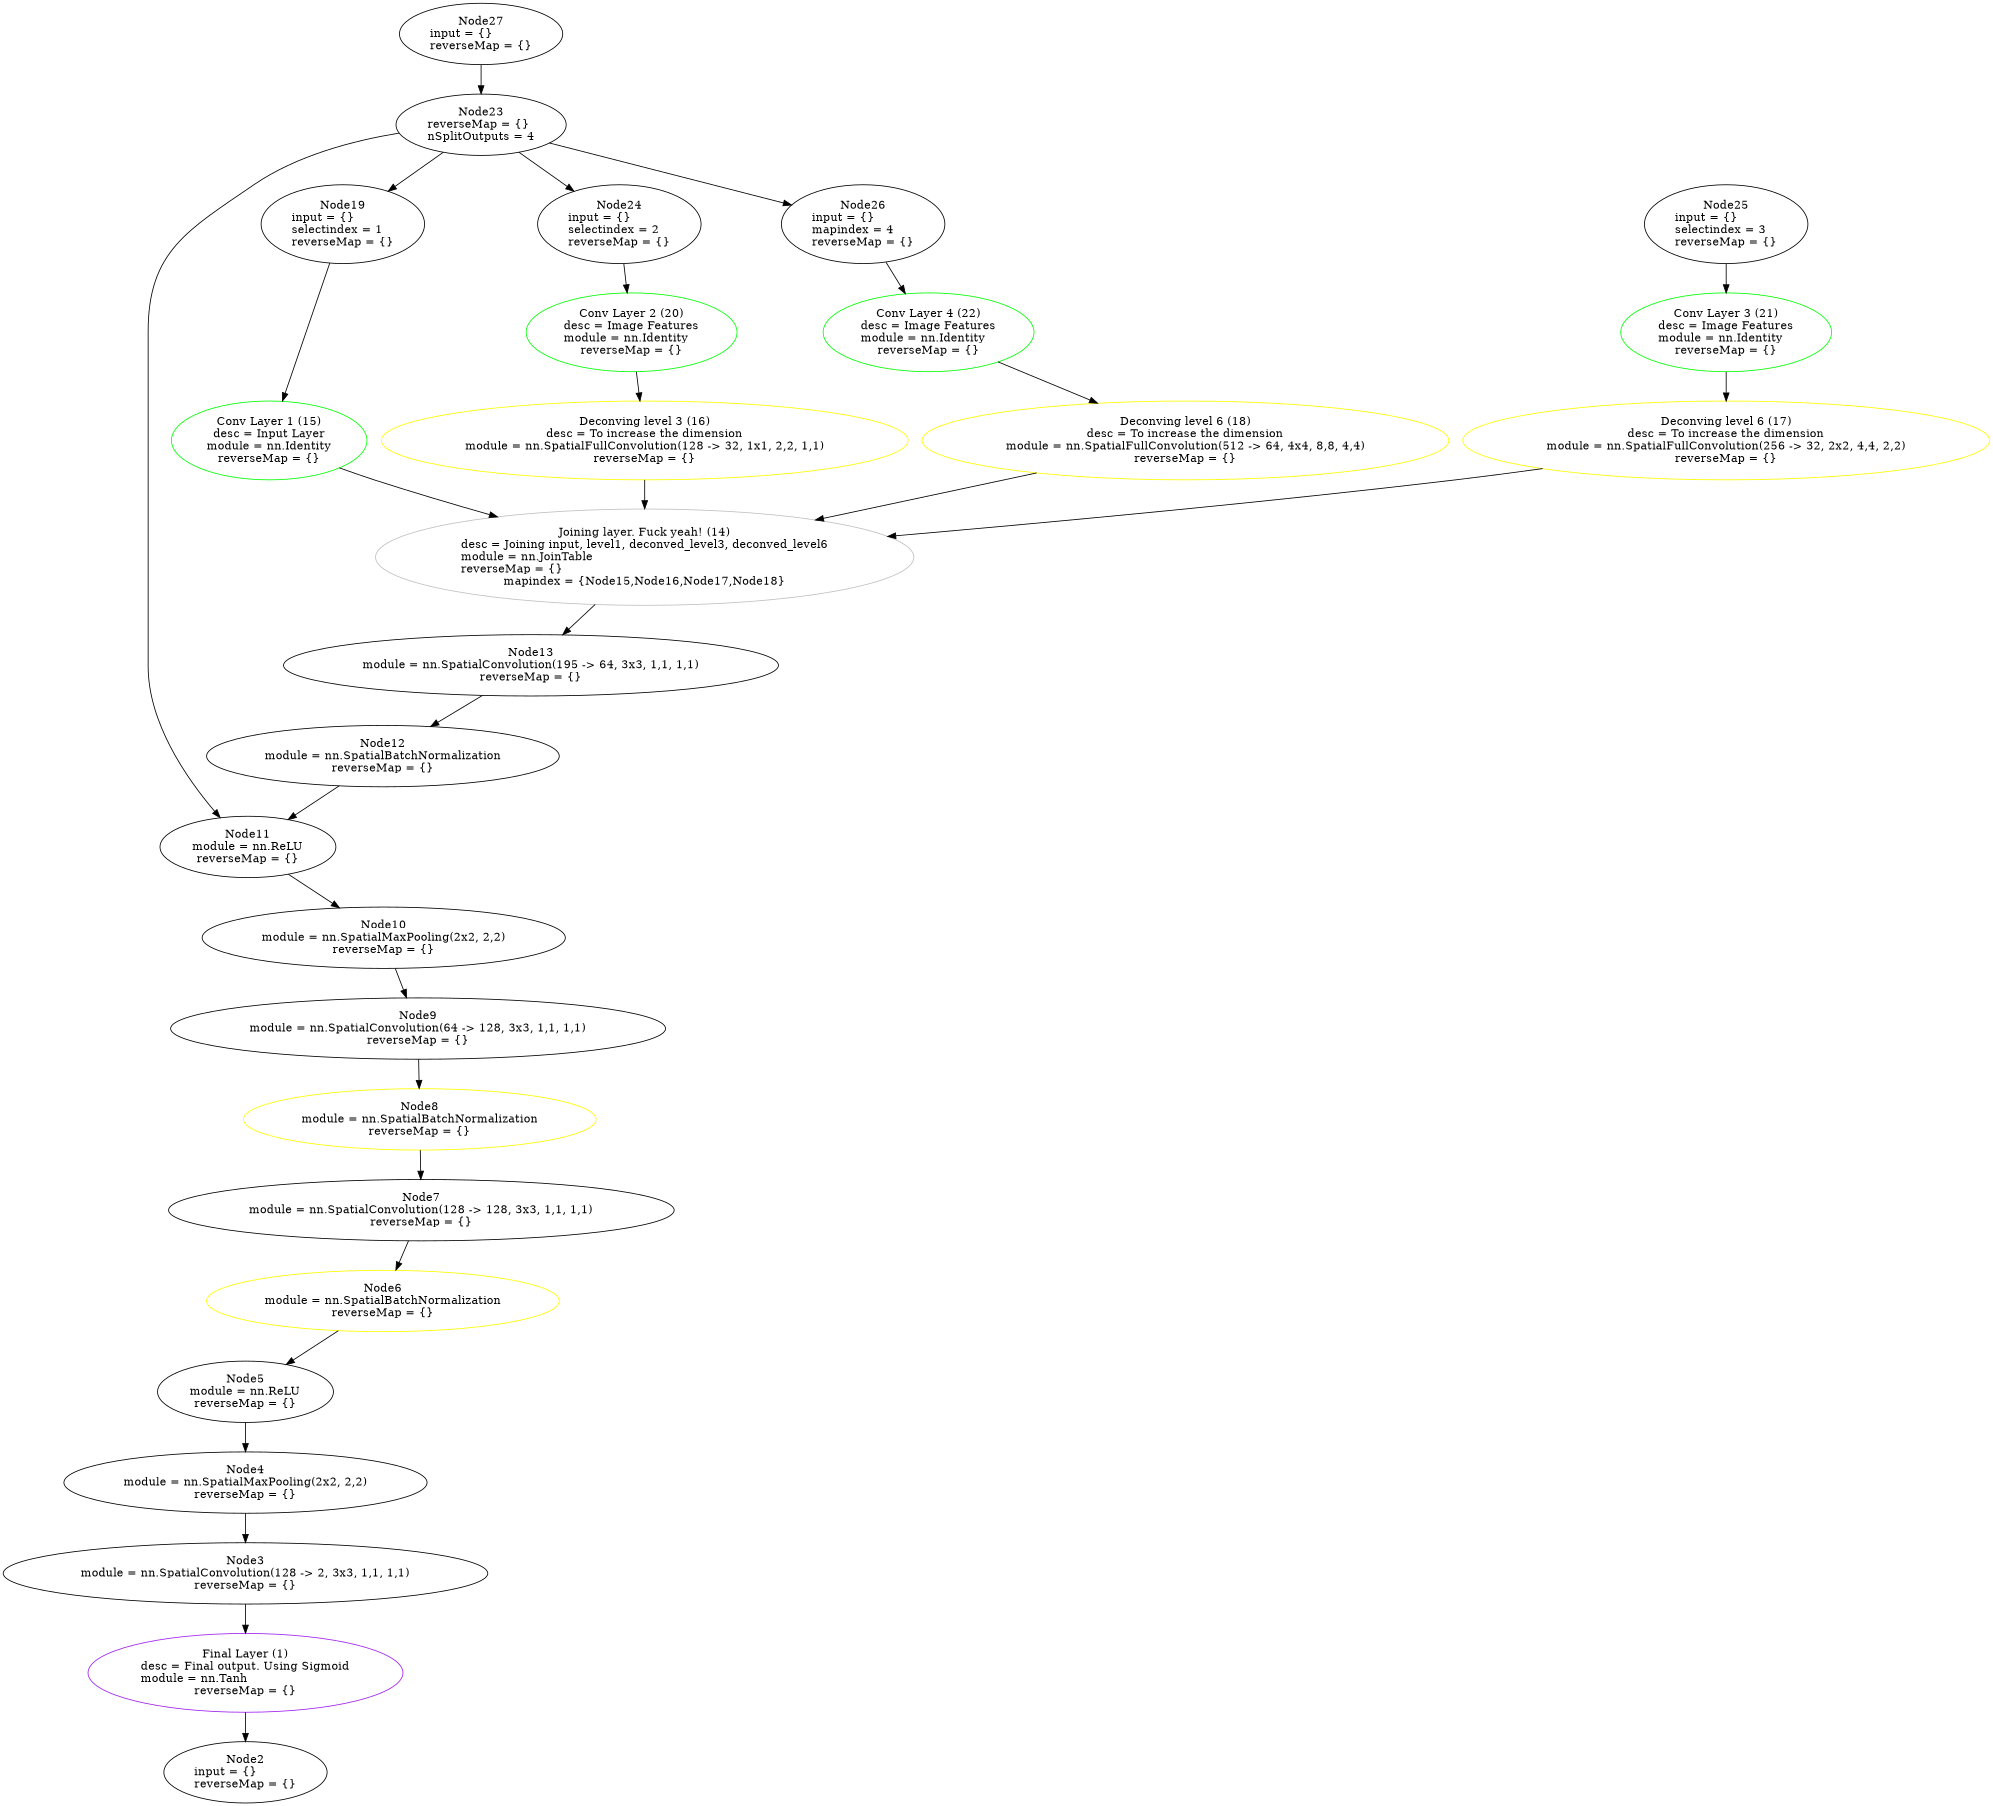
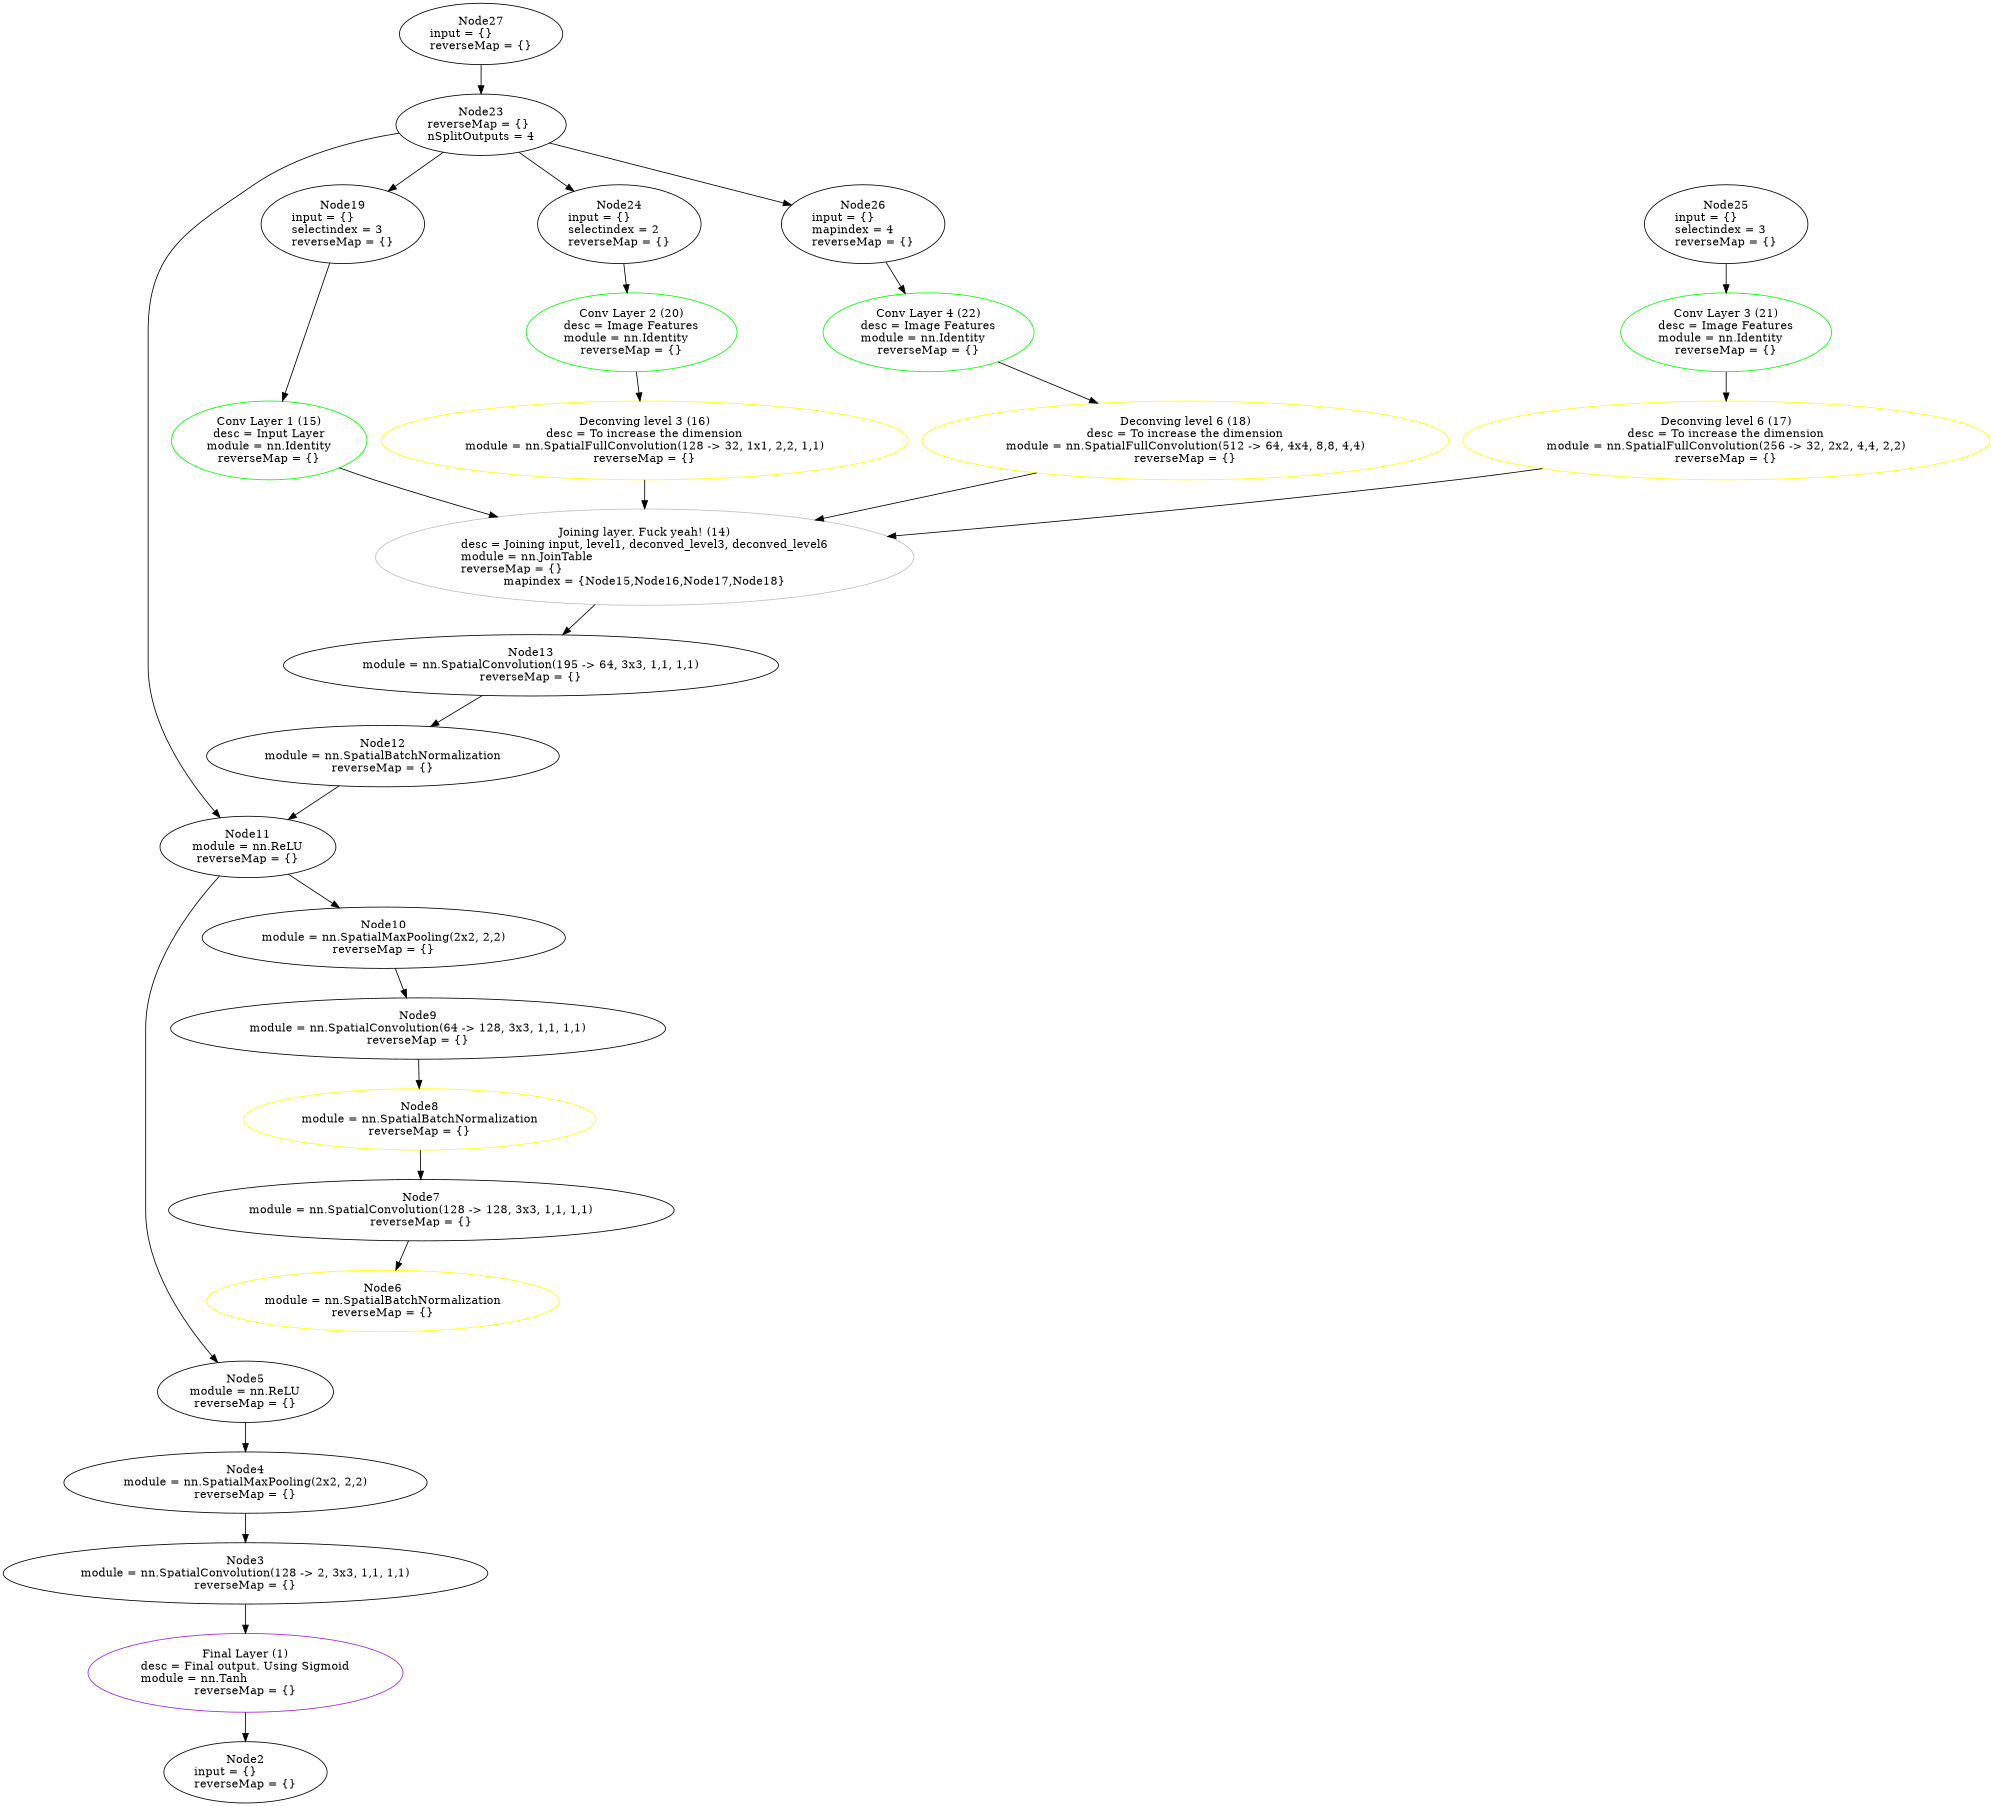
node "Node19 input = {} selectindex = 1 reverseMap = {}": label "Node19 input = {} selectindex = 1 reverseMap = {}" -> "Node19 input = {} selectindex = 3 reverseMap = {}"
edge "Node6 module = nn.SpatialBatchNormalization reverseMap = {}" -> "Node5 module = nn.ReLU reverseMap = {}": now "Node11 module = nn.ReLU reverseMap = {}" -> "Node5 module = nn.ReLU reverseMap = {}"
